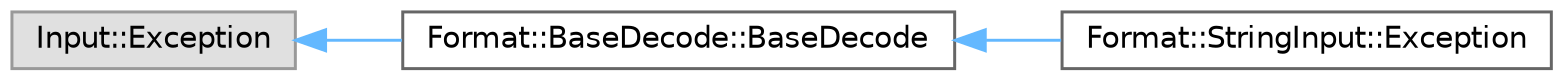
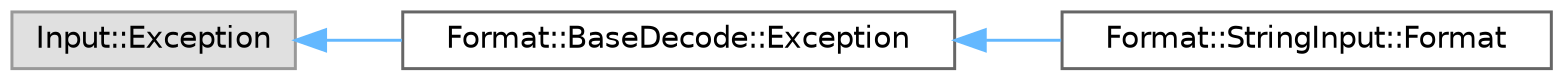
node "Format::BaseDecode::BaseDecode": label "Format::BaseDecode::BaseDecode" -> "Format::BaseDecode::Exception"
node "Format::StringInput::Exception": label "Format::StringInput::Exception" -> "Format::StringInput::Format"
